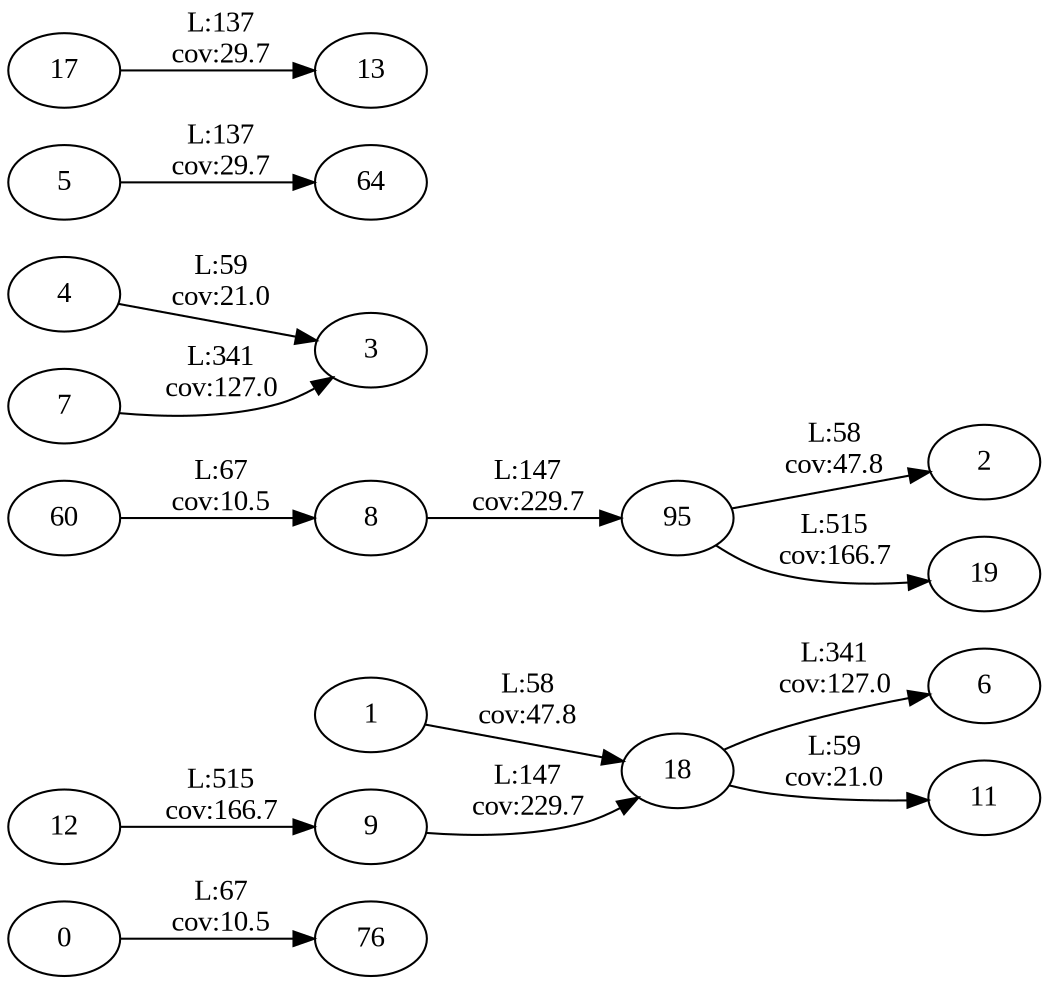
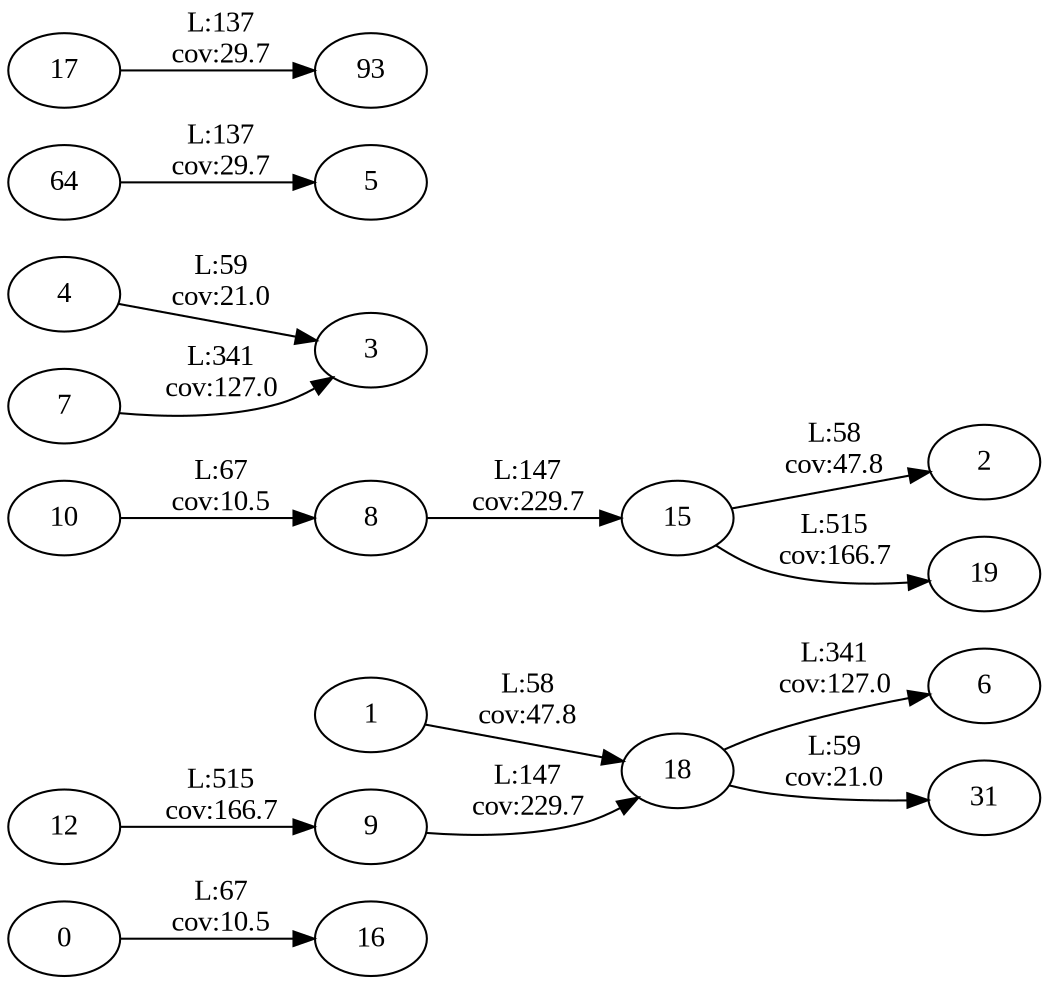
node "13": label "13" -> "93"
edge "5" -> "64": reversed
node "60": label "60" -> "10"
node "95": label "95" -> "15"
node "11": label "11" -> "31"
node "76": label "76" -> "16"
